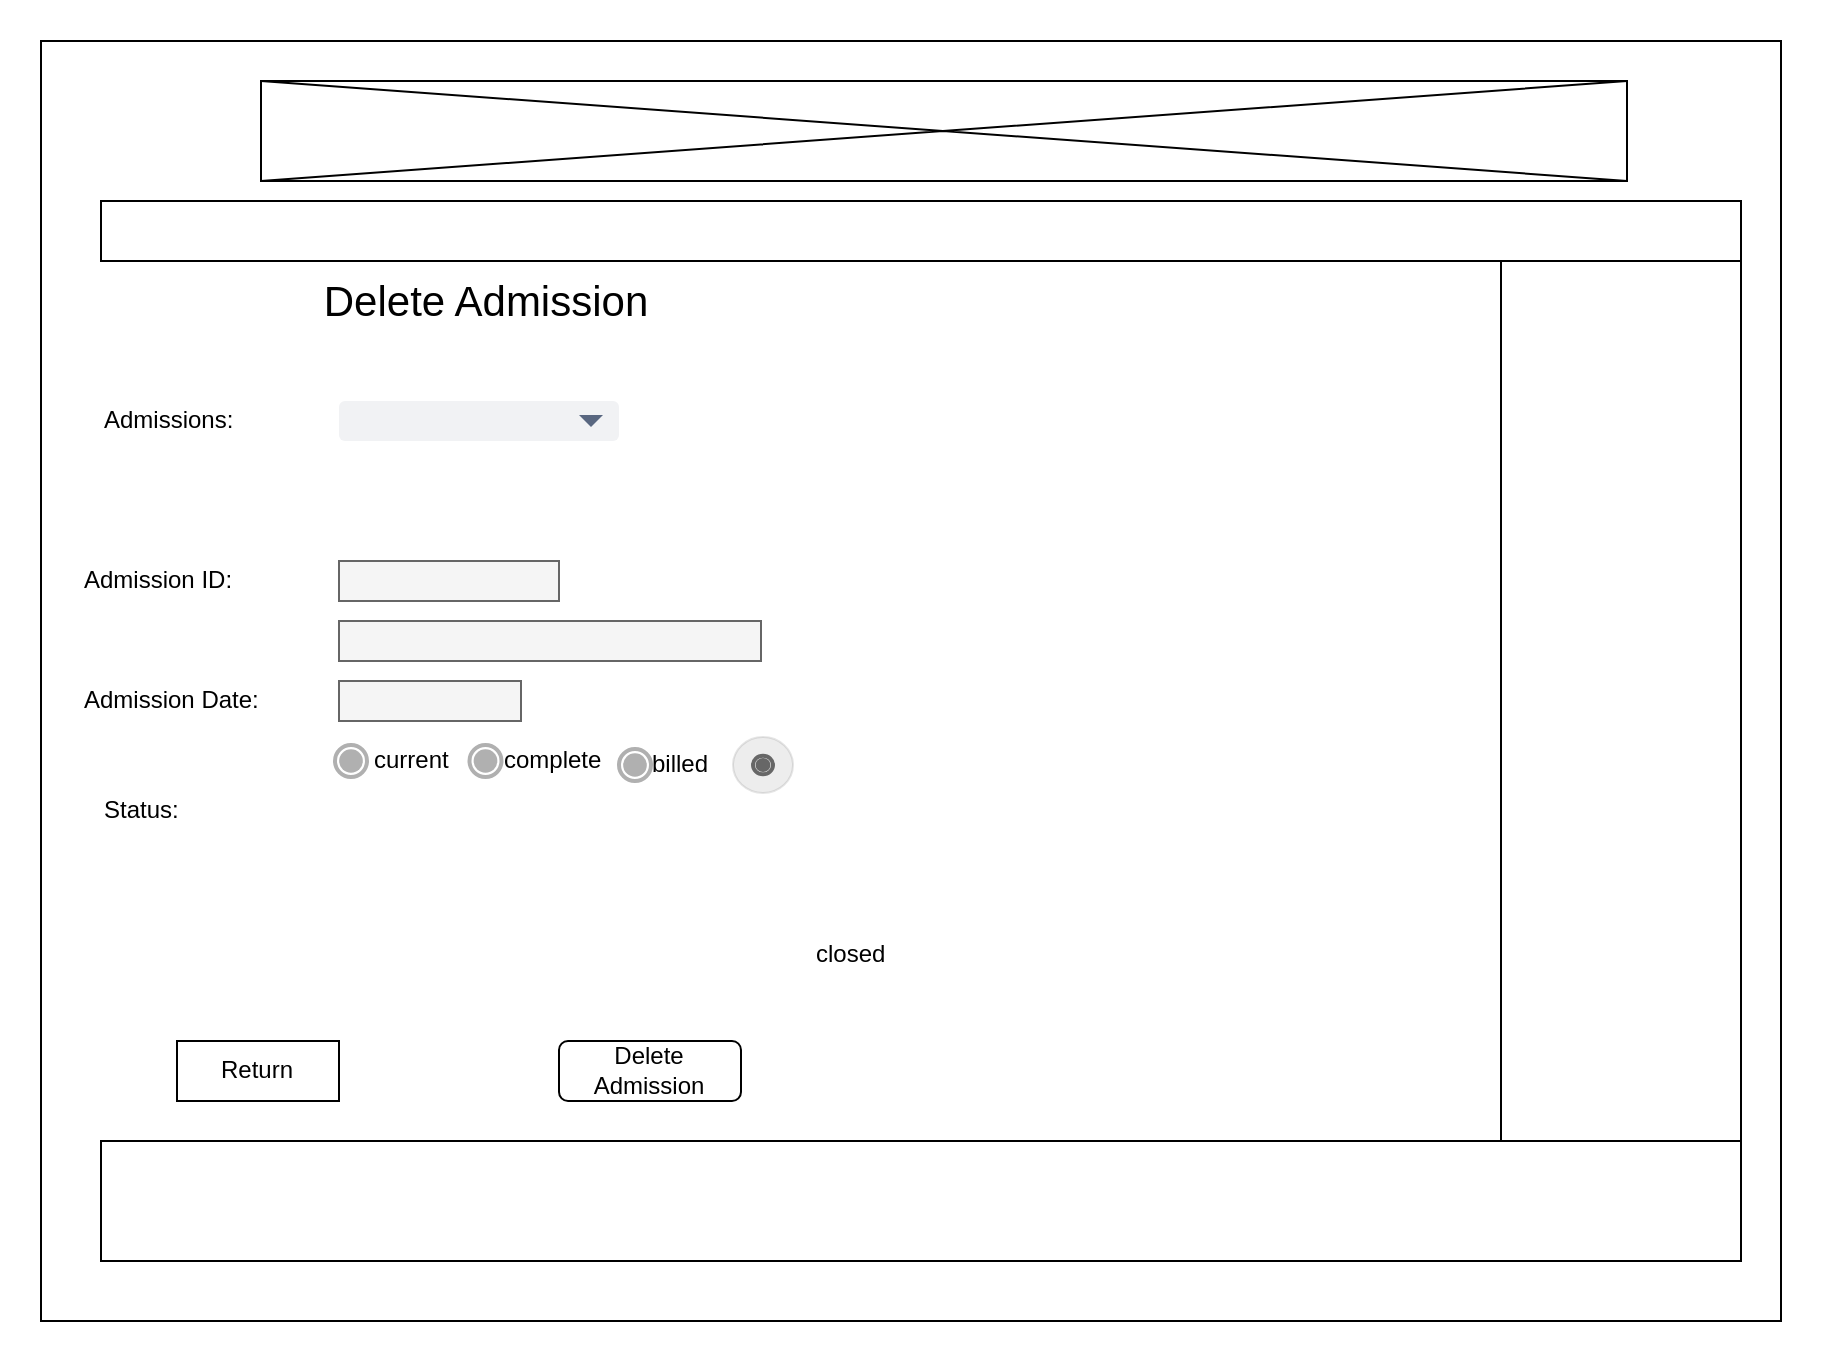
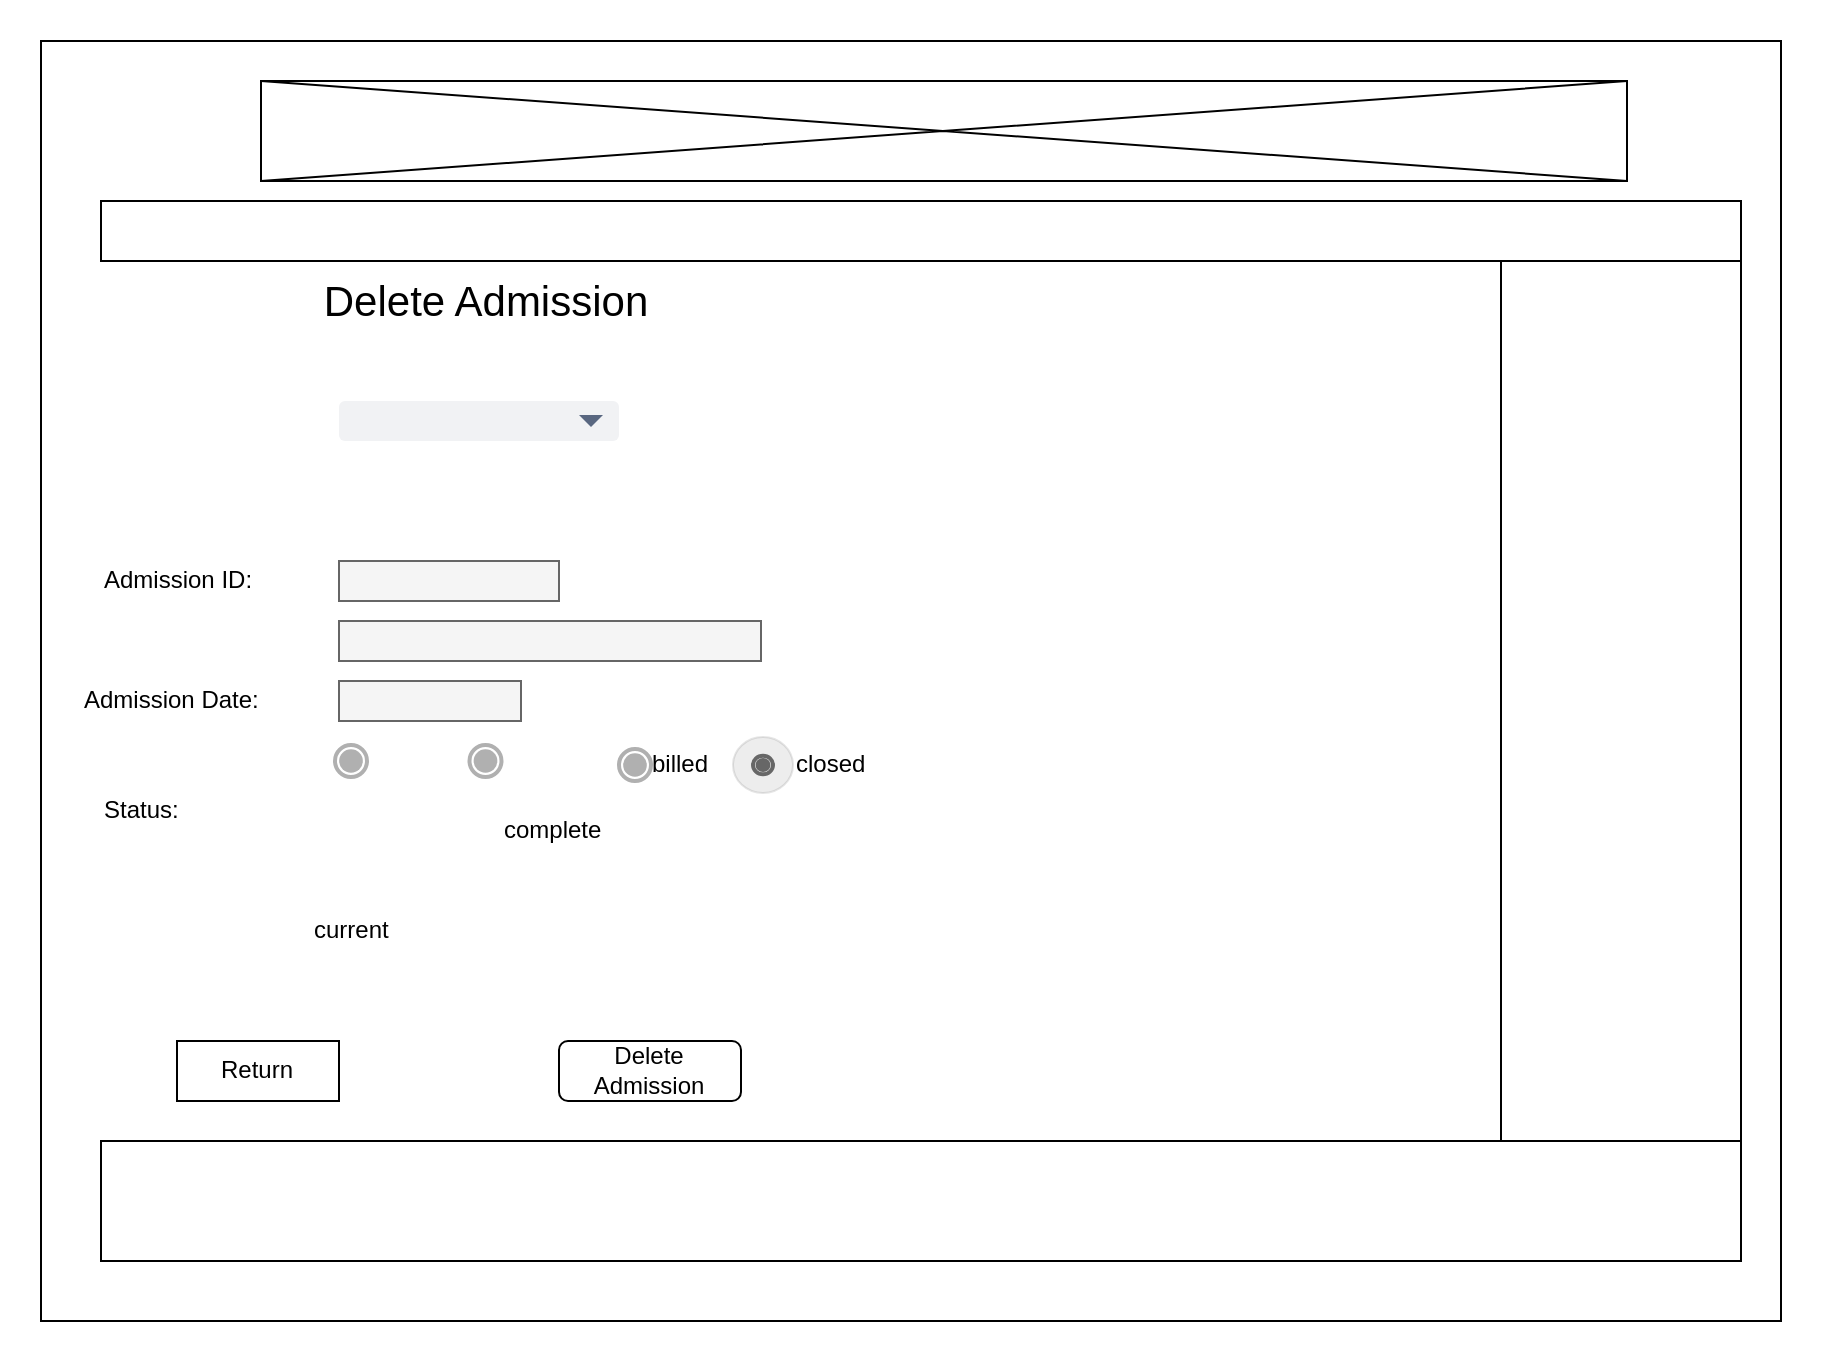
node "Admissions:": removed
node "Admission ID:": moved (181, 581) -> (201, 581)
node "current": moved (417, 761) -> (357, 931)
node "complete": moved (547, 761) -> (547, 831)
node "closed": moved (859, 955) -> (839, 765)
